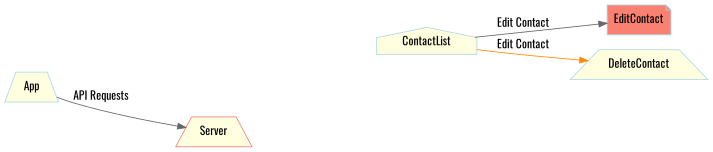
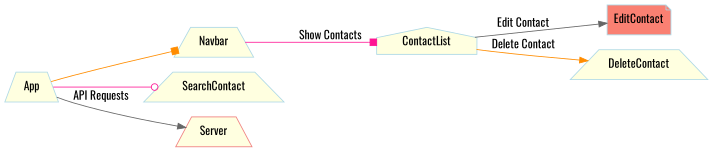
node "Navbar": added
edge "ContactList" -> "DeleteContact": label "Edit Contact" -> "Delete Contact"
node "SearchContact": added
